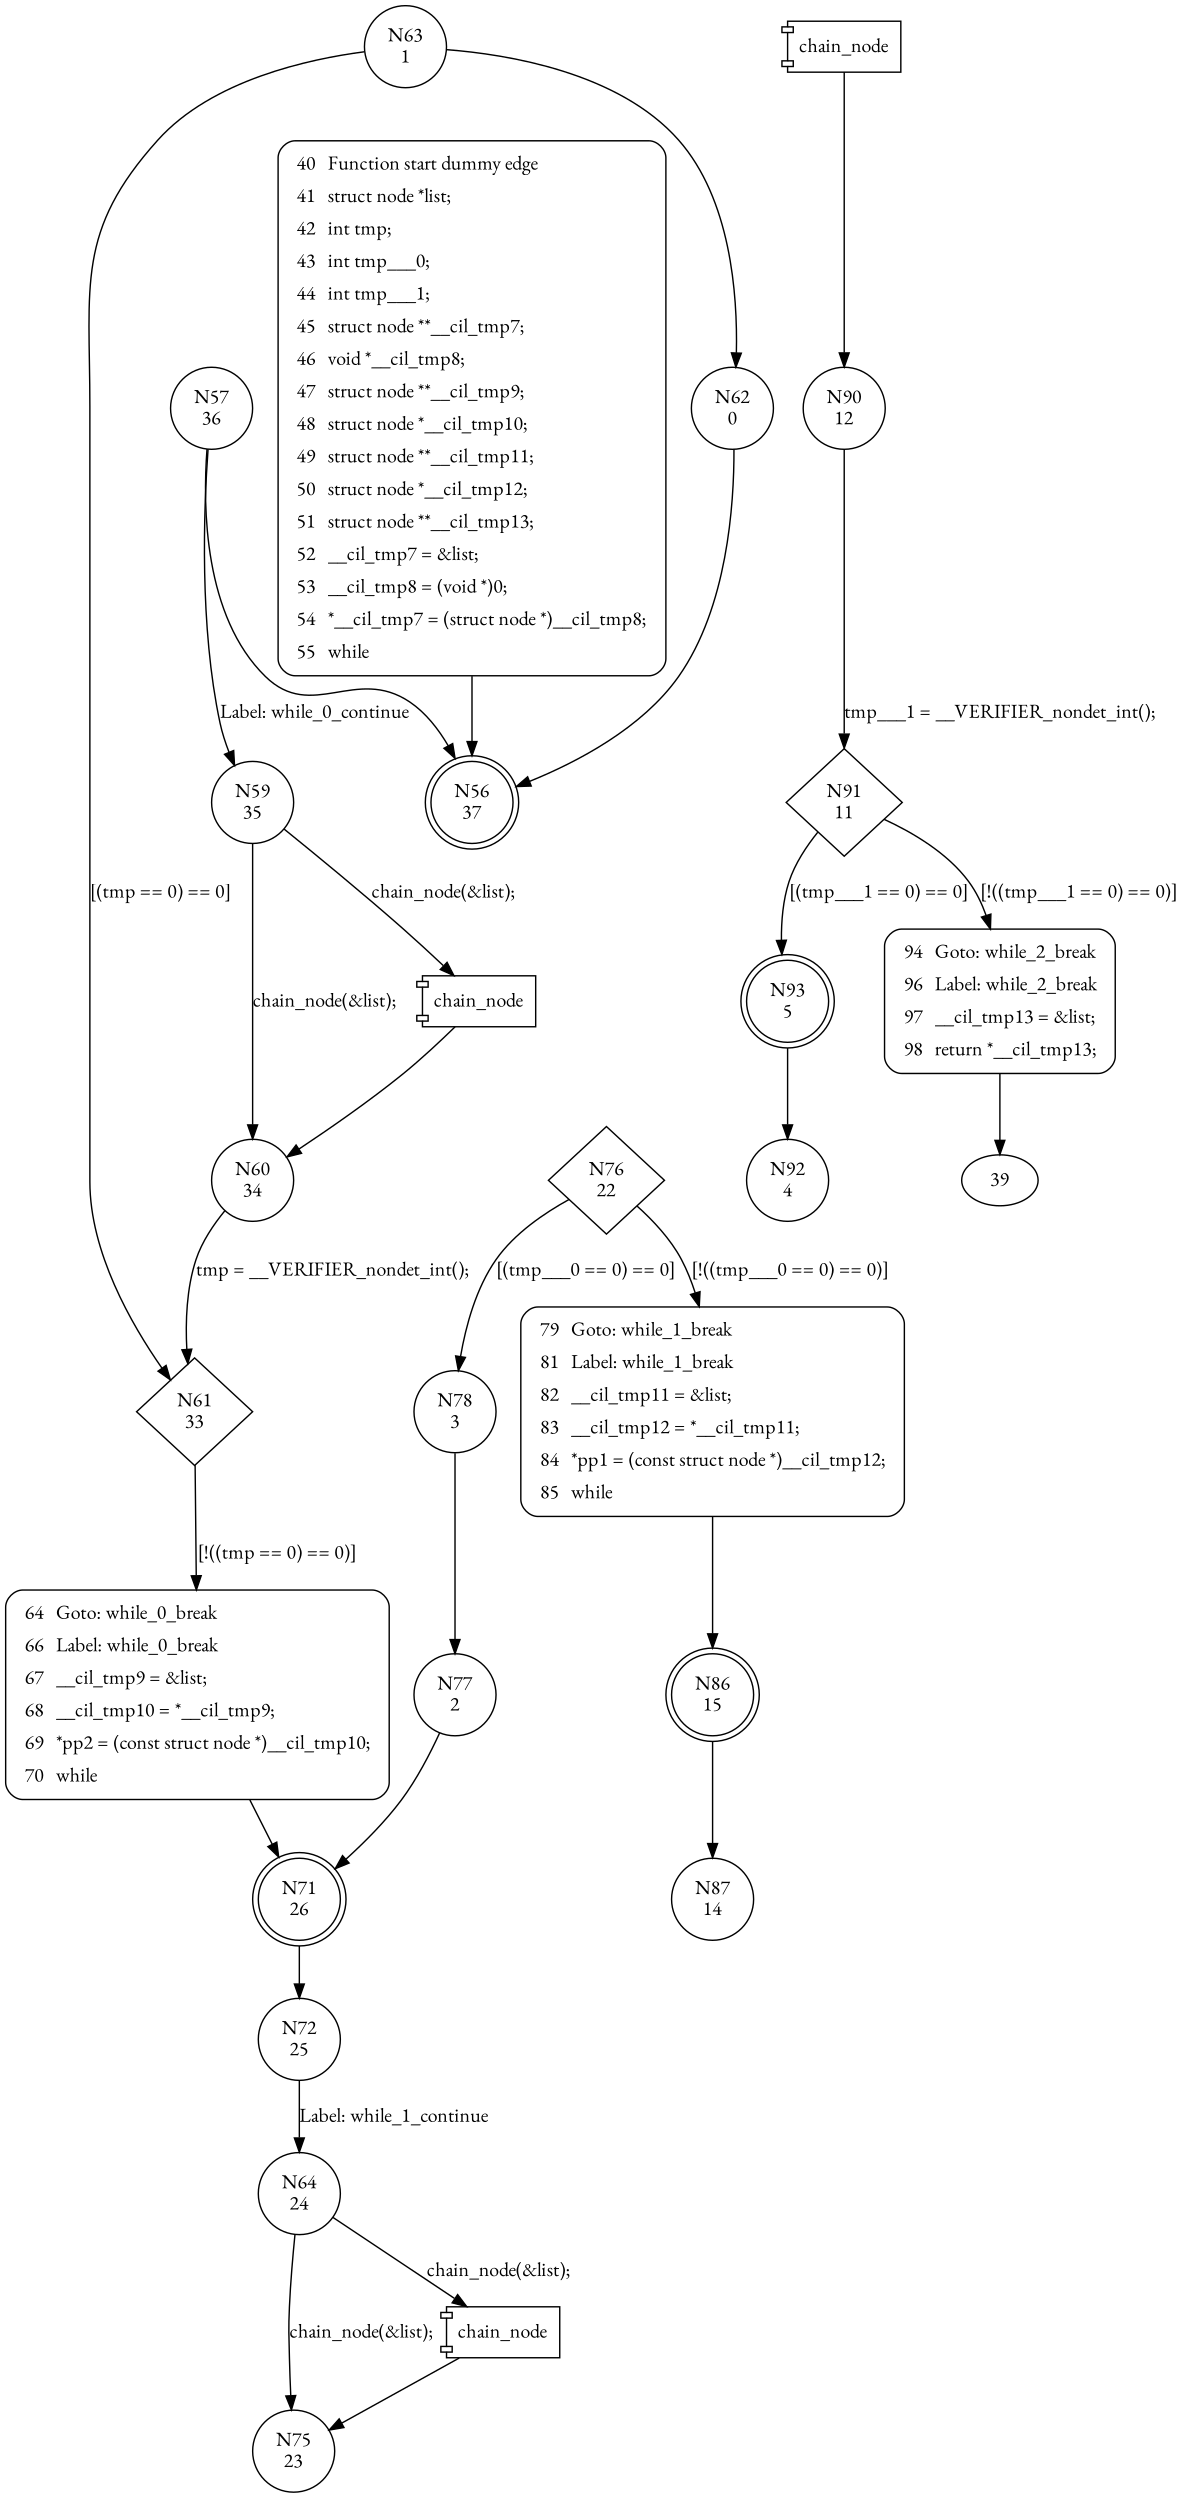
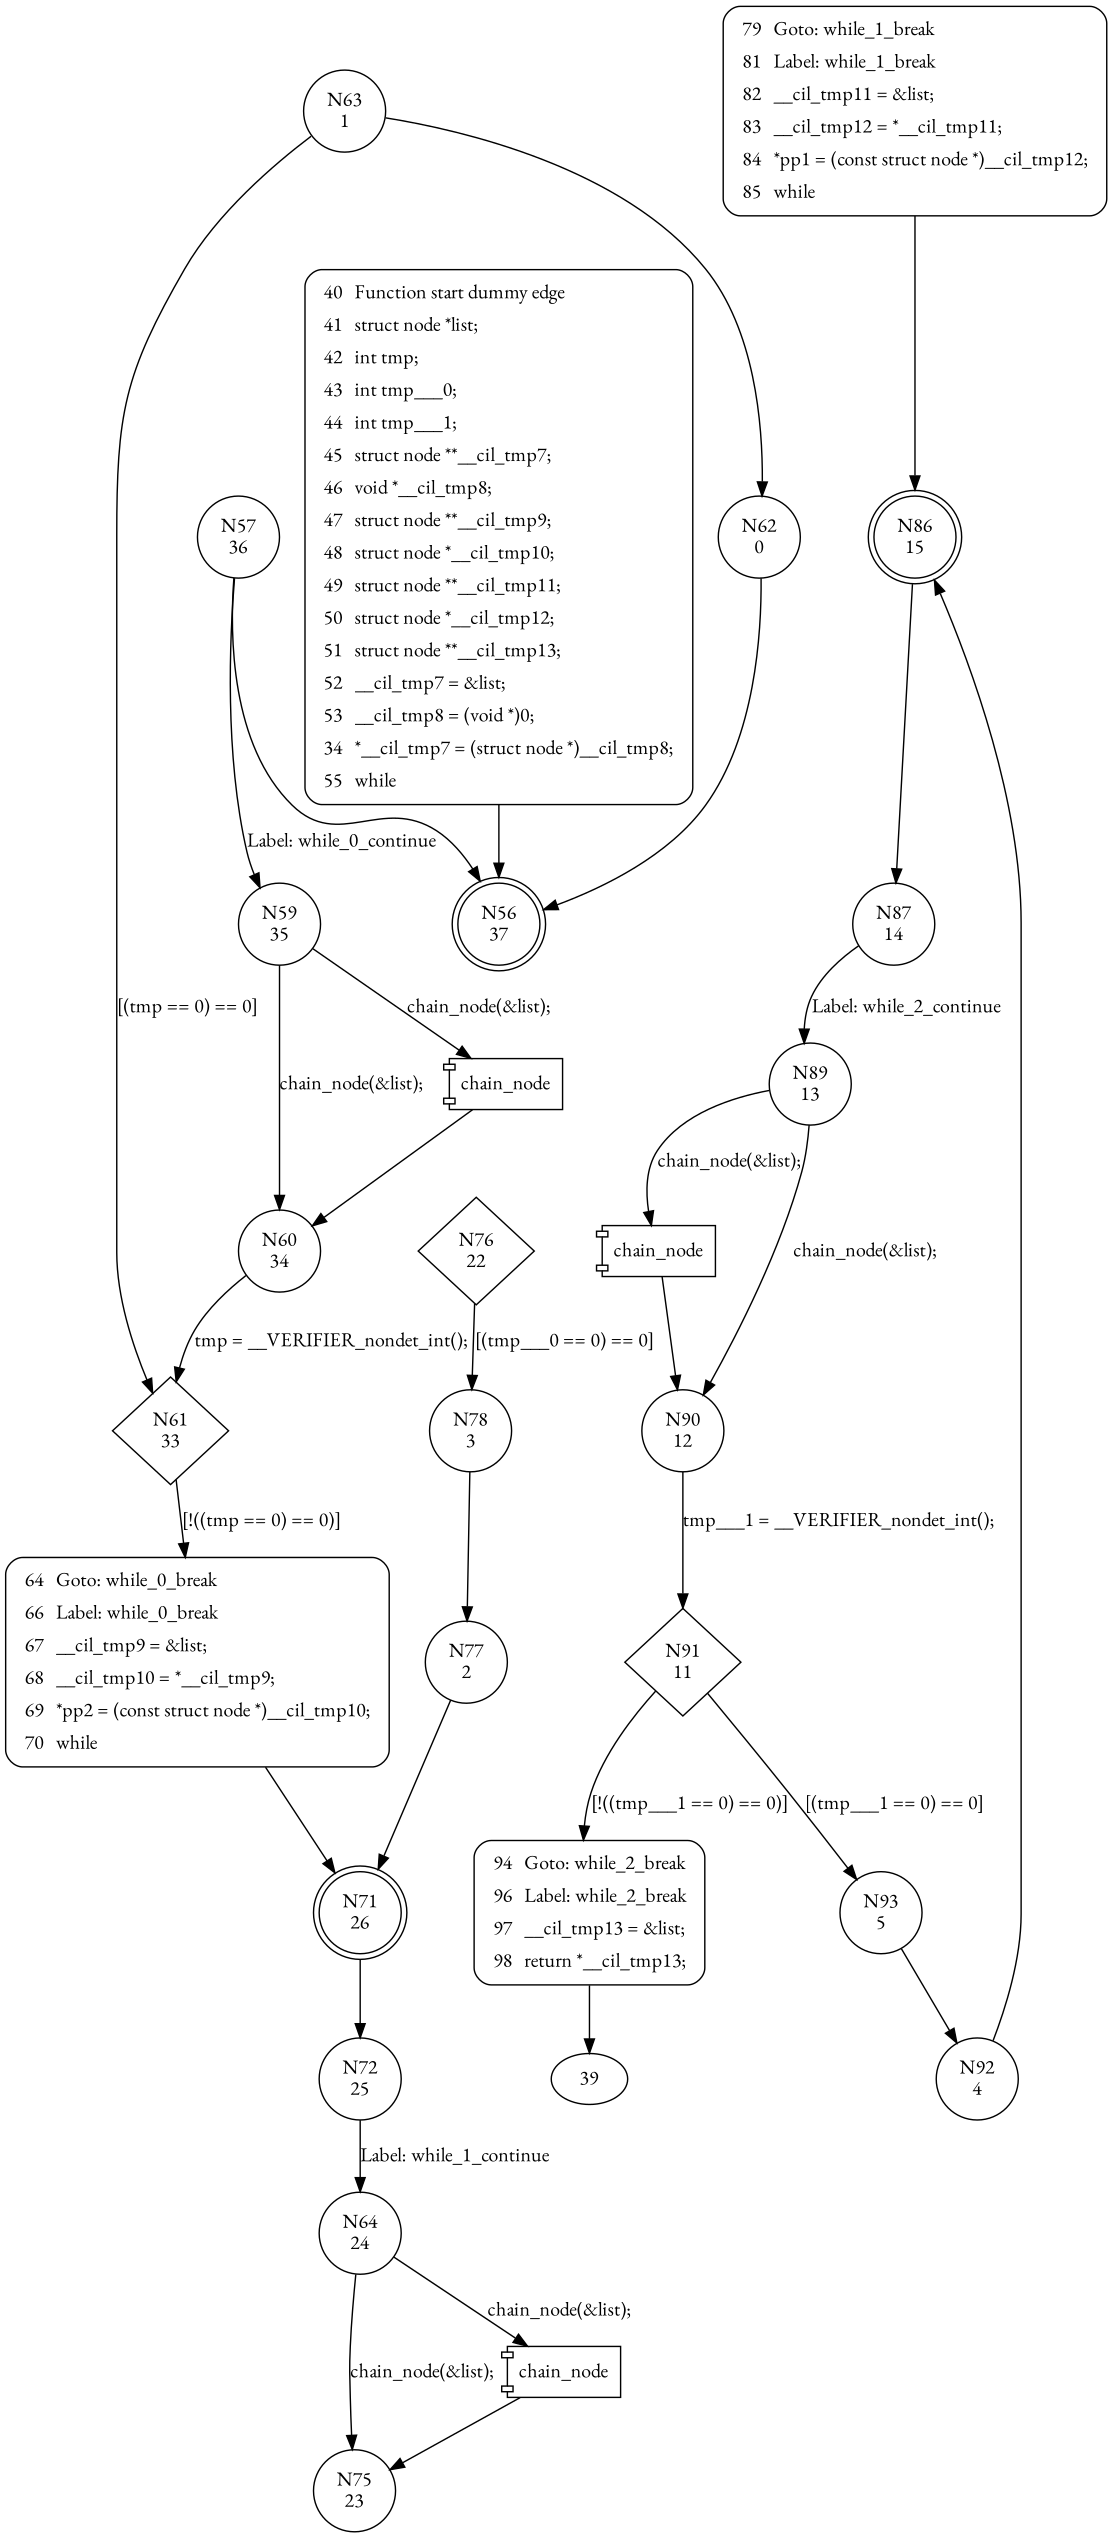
node "40": text "54" -> "34"
node "N93 5": shape doublecircle -> circle
node "N89 13": added
edge "N76 22" -> "79": removed, label "[!((tmp___0 == 0) == 0)]"
edge "N92 4" -> "N86 15": added
